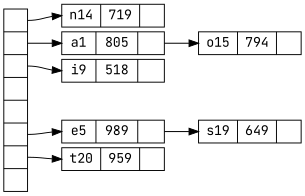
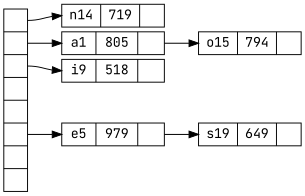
node "e5": text "989" -> "979"
node "t20": removed
